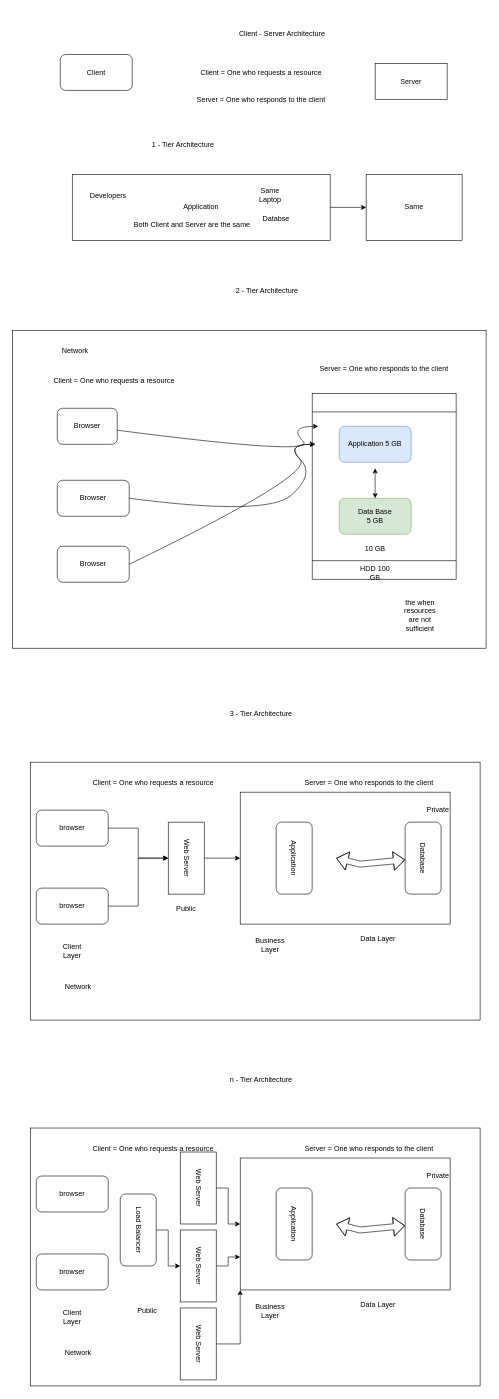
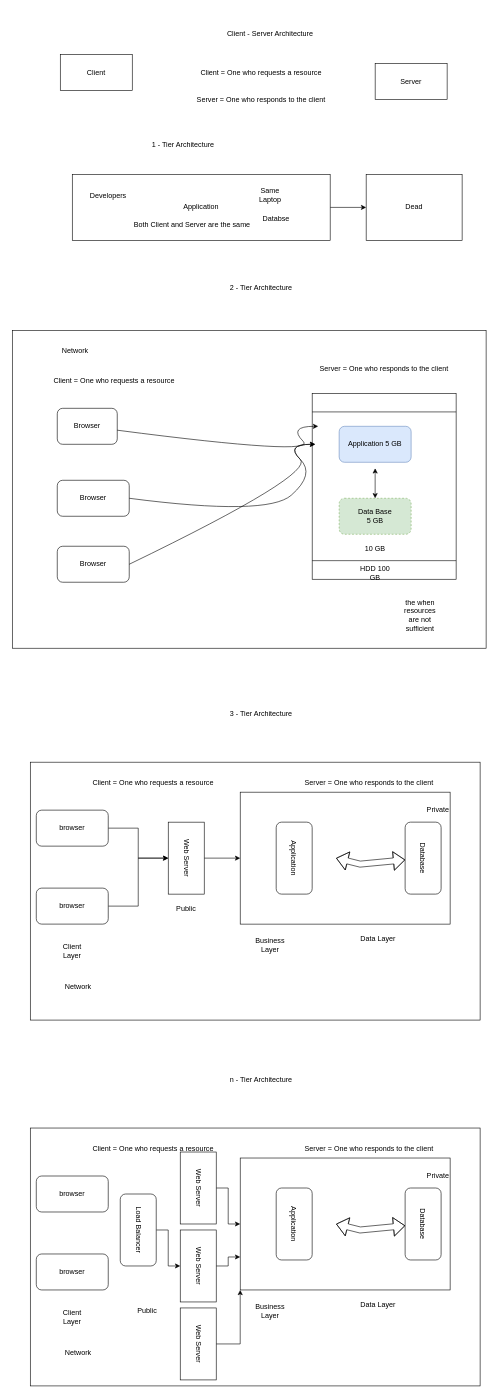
node "Client - Server Architecture": moved (282, 33) -> (270, 33)
node "Client": shape rounded rectangle -> rectangle
node "Same": label "Same" -> "Dead"
node "2 - Tier Architecture": moved (267, 291) -> (261, 288)
node "Data Base 5 GB": style solid -> dashed
